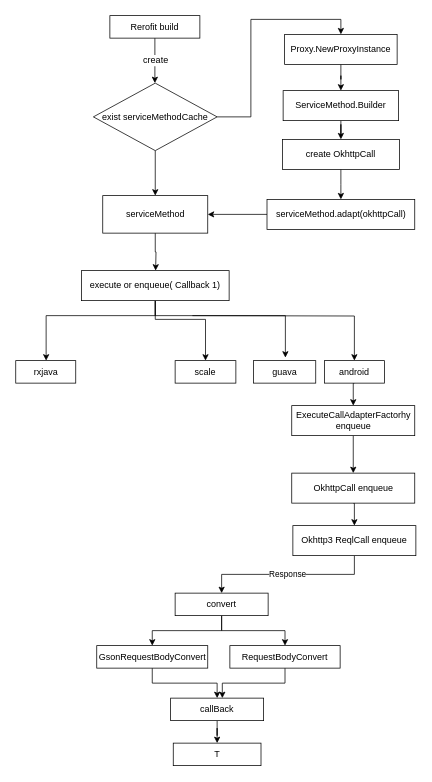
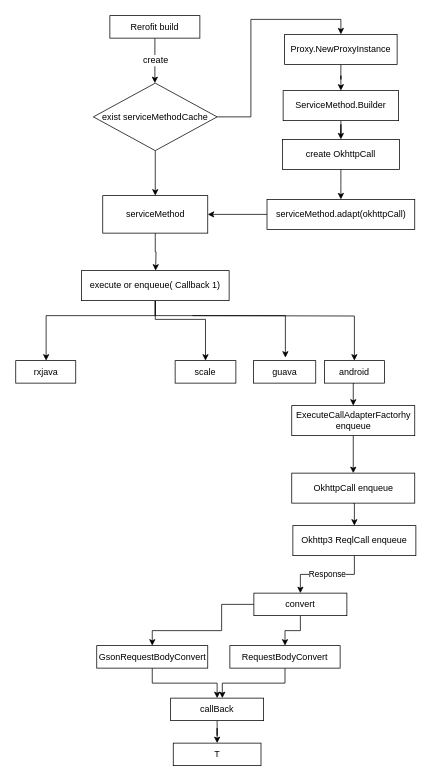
node "convert": moved (222, 604) -> (300, 604)
